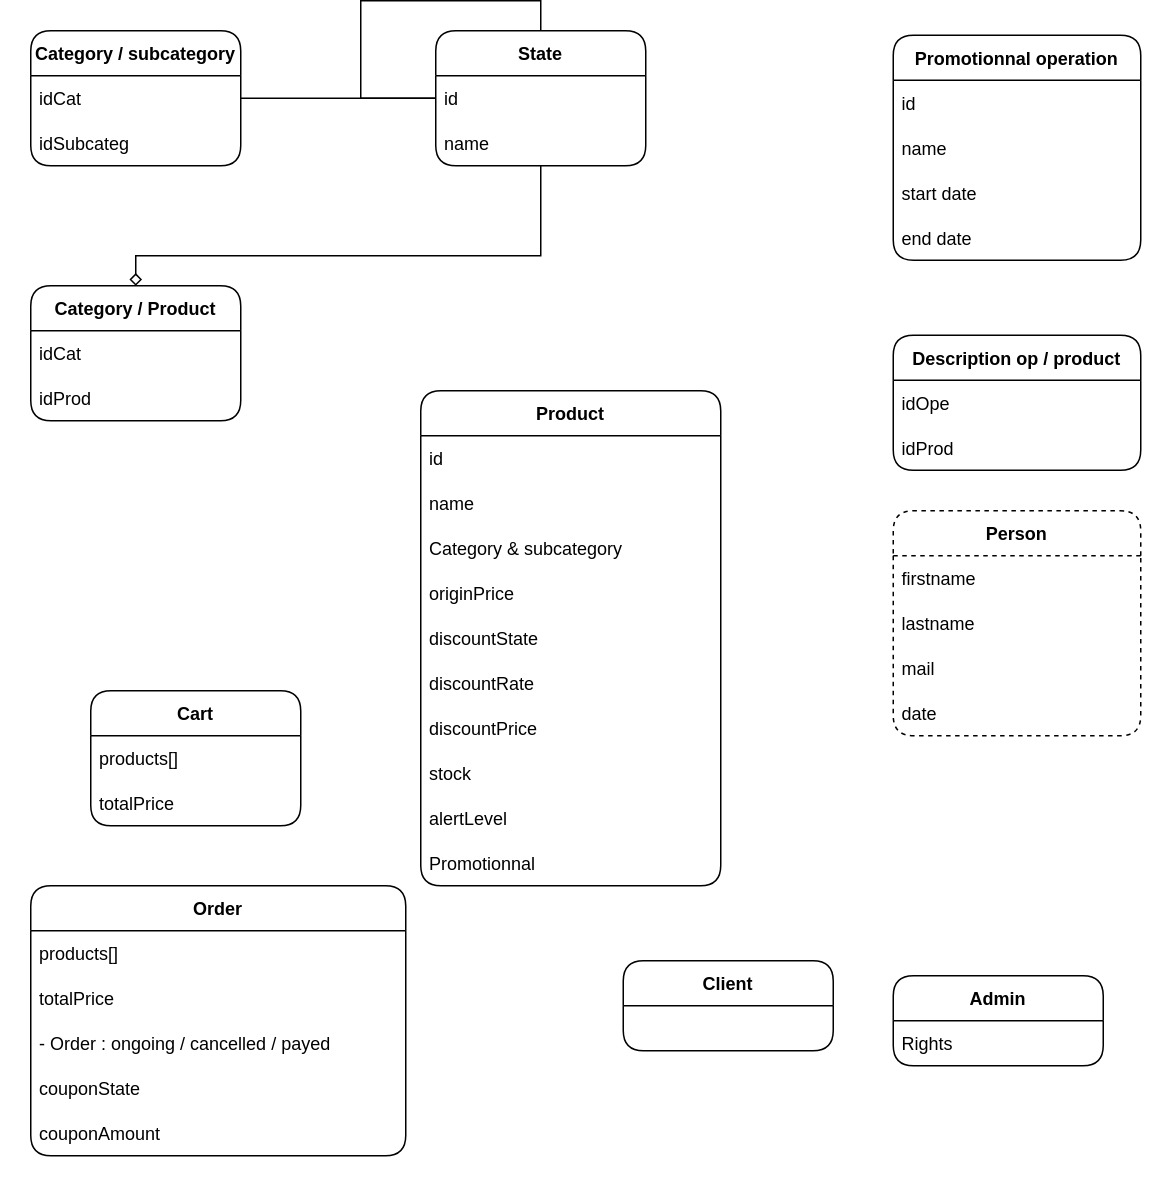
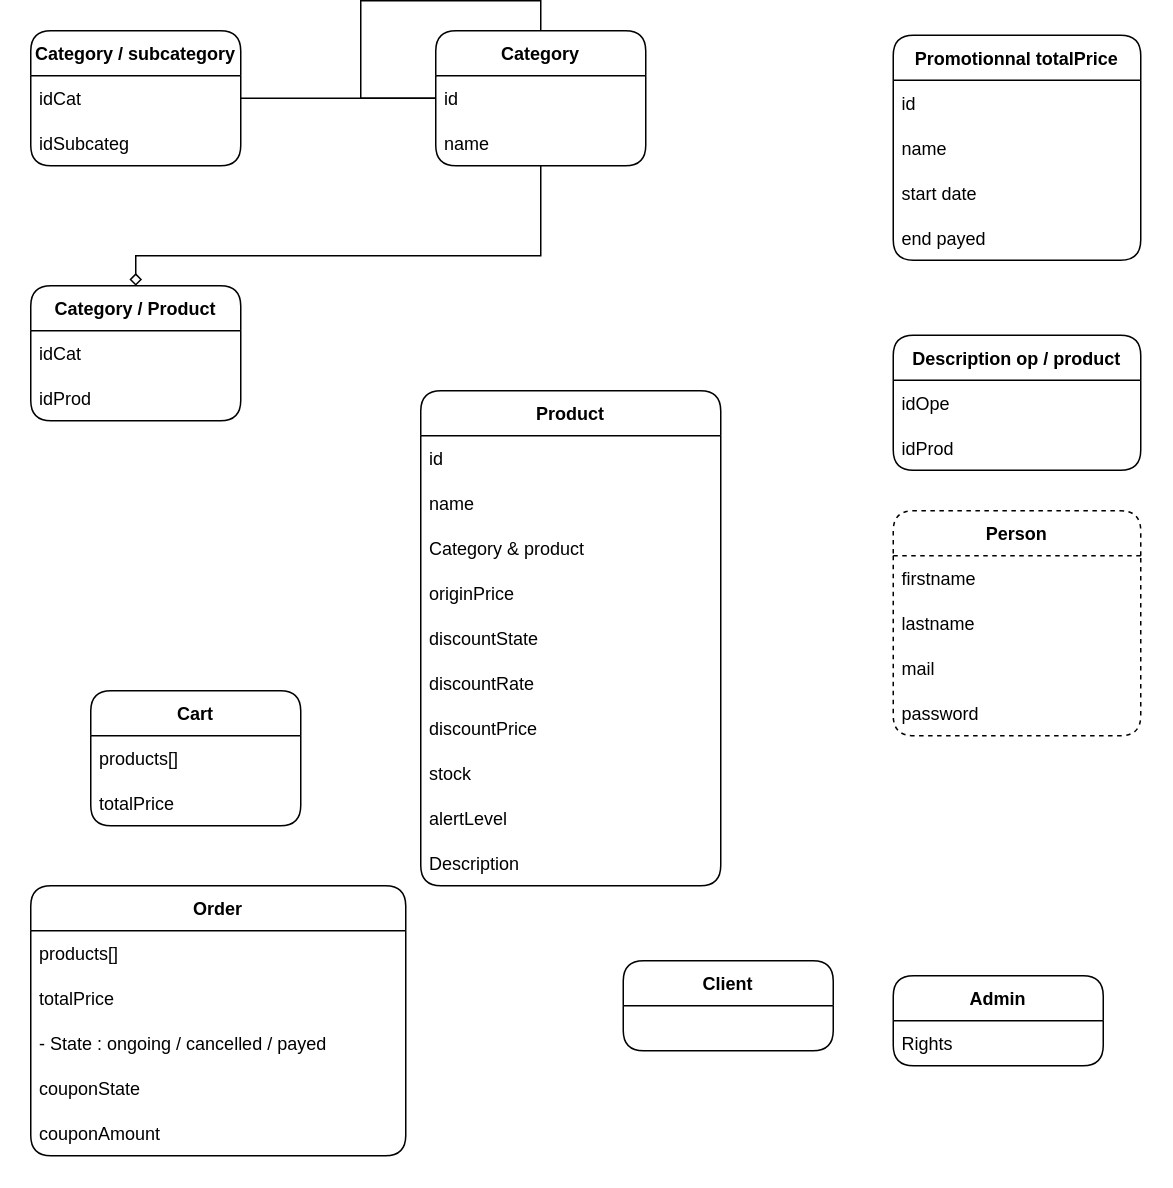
node "State": label "State" -> "Category"
node "Promotionnal operation": label "Promotionnal operation" -> "Promotionnal totalPrice"
node "end date": label "end date" -> "end payed"
node "Category & subcategory": label "Category & subcategory" -> "Category & product"
node "date": label "date" -> "password"
node "Promotionnal": label "Promotionnal" -> "Description"
node "- Order : ongoing / cancelled / payed": label "- Order : ongoing / cancelled / payed" -> "- State : ongoing / cancelled / payed"
